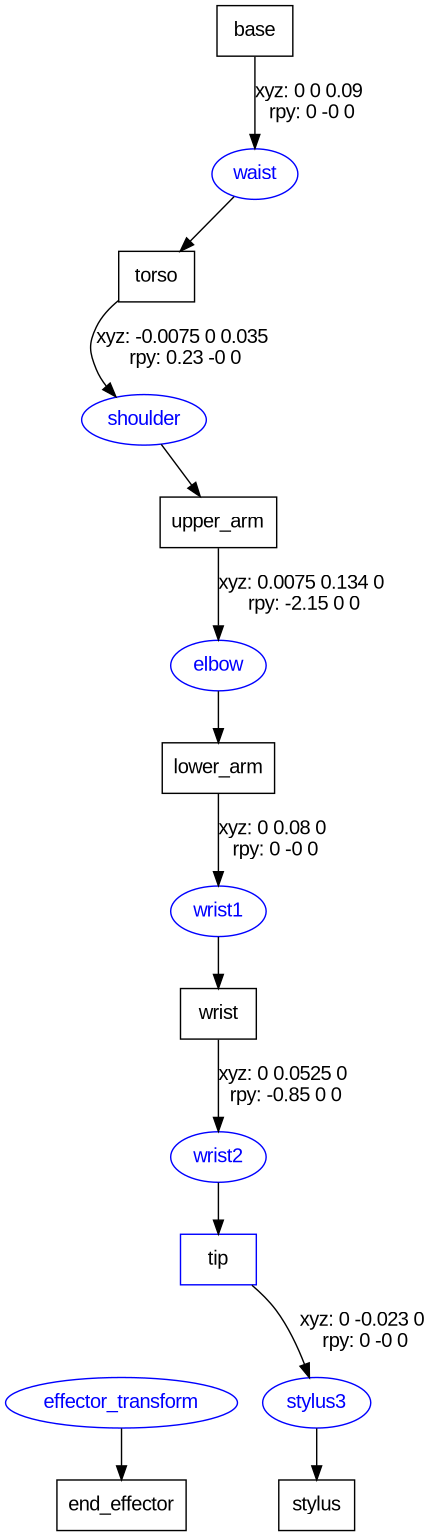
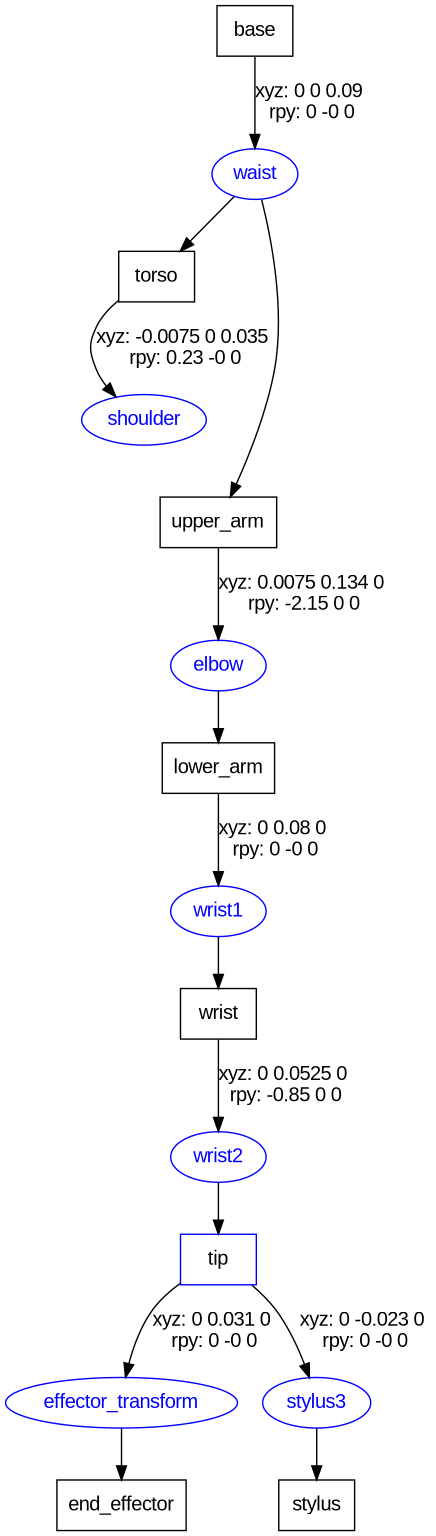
edge "shoulder" -> "upper_arm": now "waist" -> "upper_arm"
edge "tip" -> "effector_transform": added, label "xyz: 0 0.031 0 rpy: 0 -0 0"
